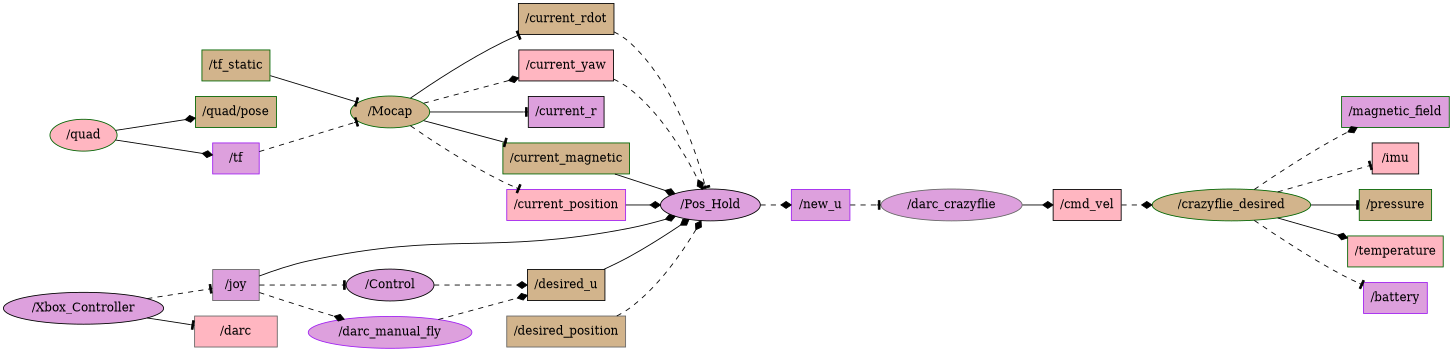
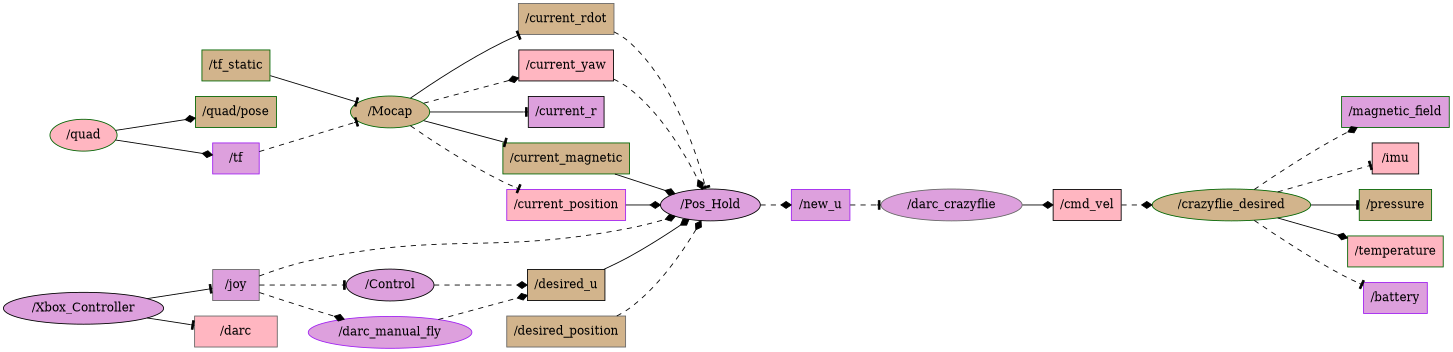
node "/current_rdot": color black -> gray40
edge "/joy" -> "/Pos_Hold": style solid -> dashed
edge "/Xbox_Controller" -> "/joy": style dashed -> solid
